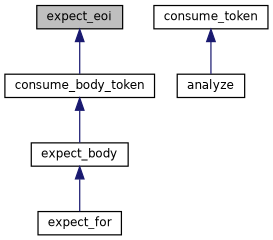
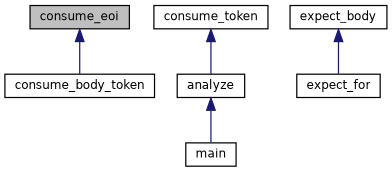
node "expect_eoi": label "expect_eoi" -> "consume_eoi"
edge "expect_body" -> "consume_body_token": removed
node "main": added
